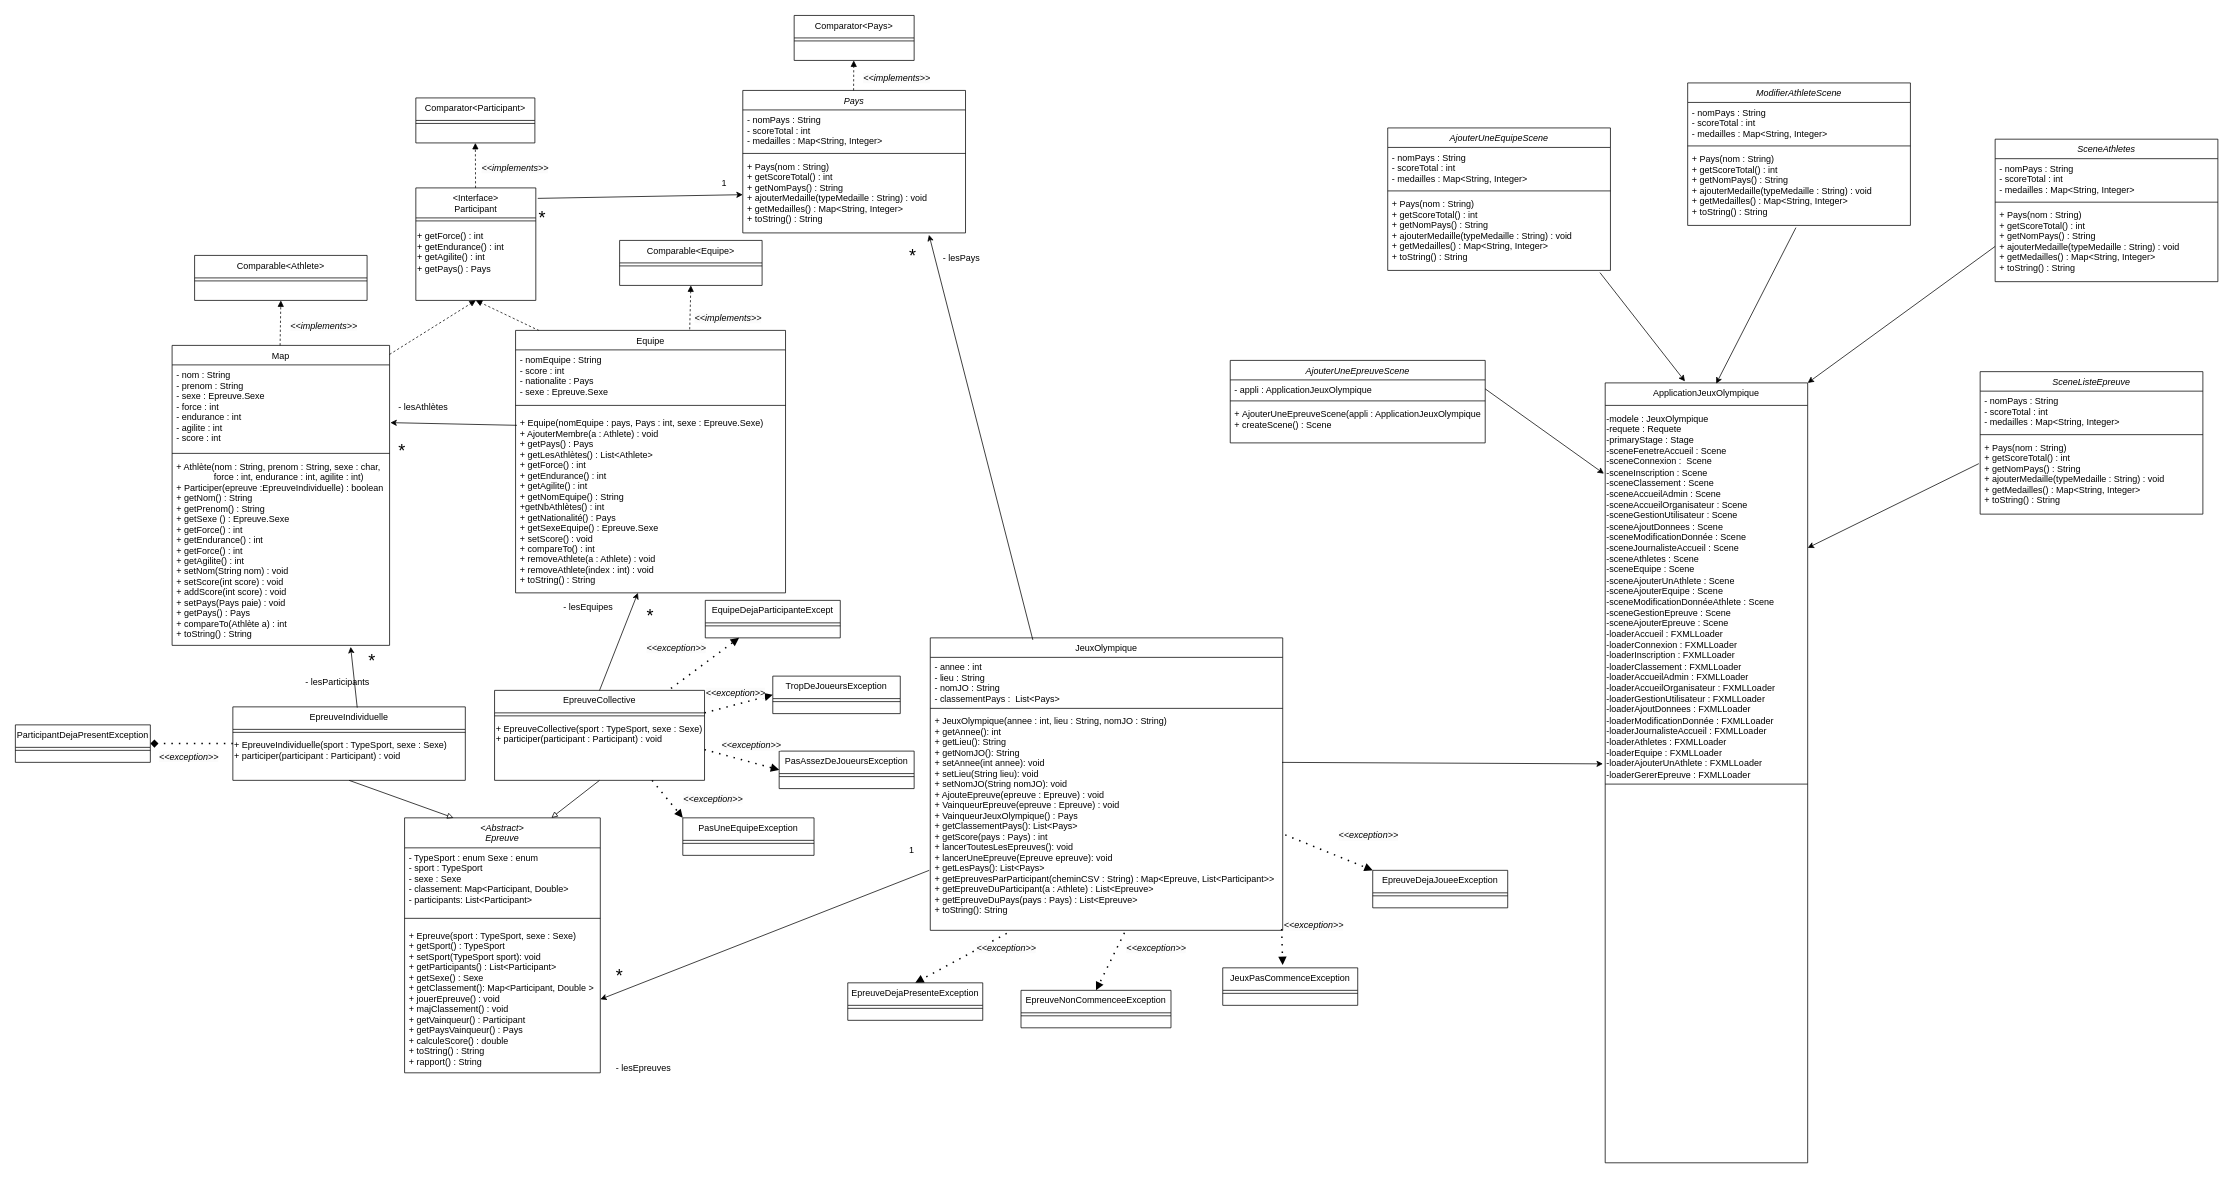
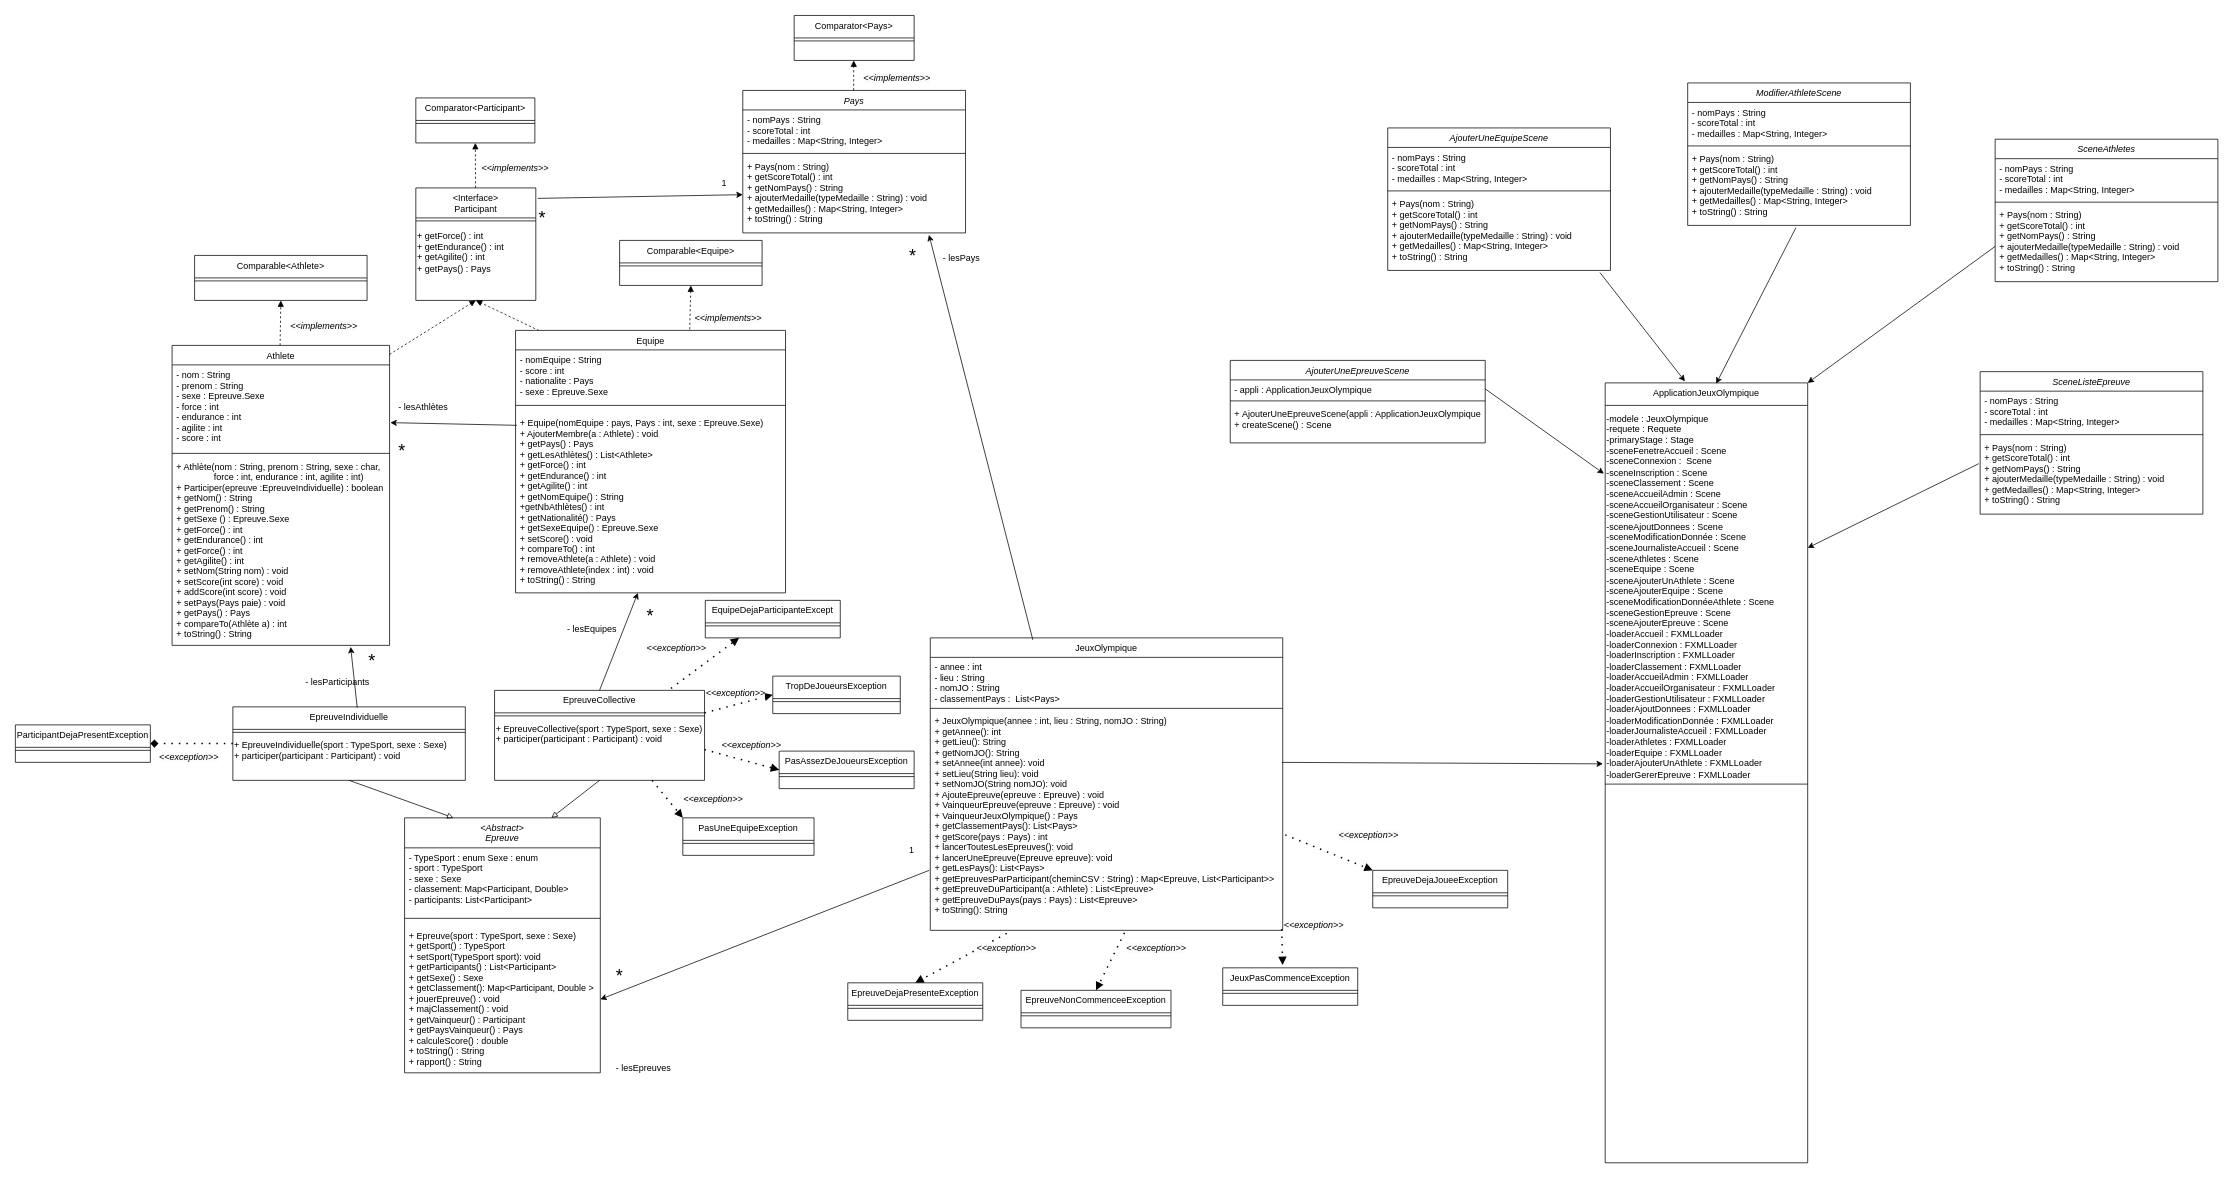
node "Map": label "Map" -> "Athlete"
node "- lesEquipes": moved (596, 608) -> (599, 630)
